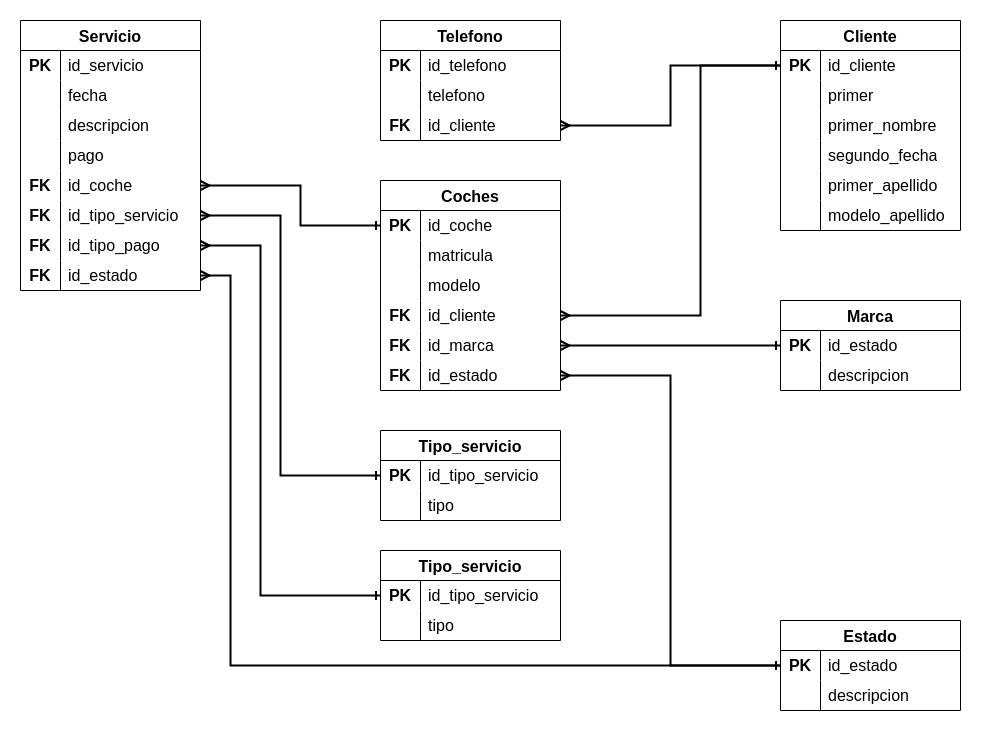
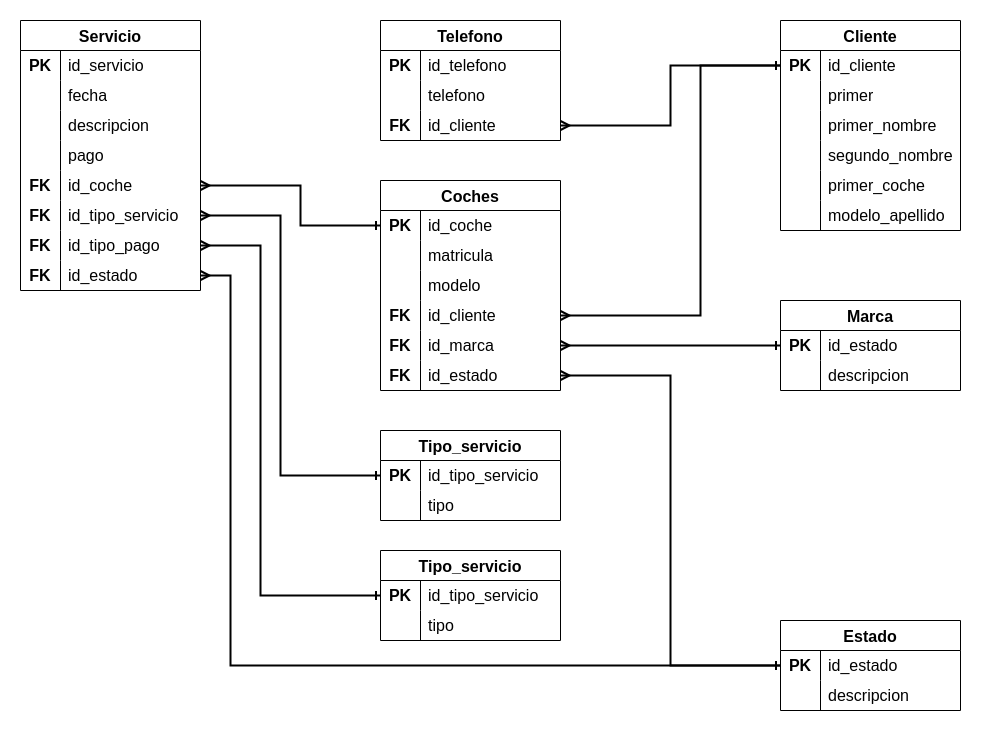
node "segundo_fecha": label "segundo_fecha" -> "segundo_nombre"
node "primer_apellido": label "primer_apellido" -> "primer_coche"
